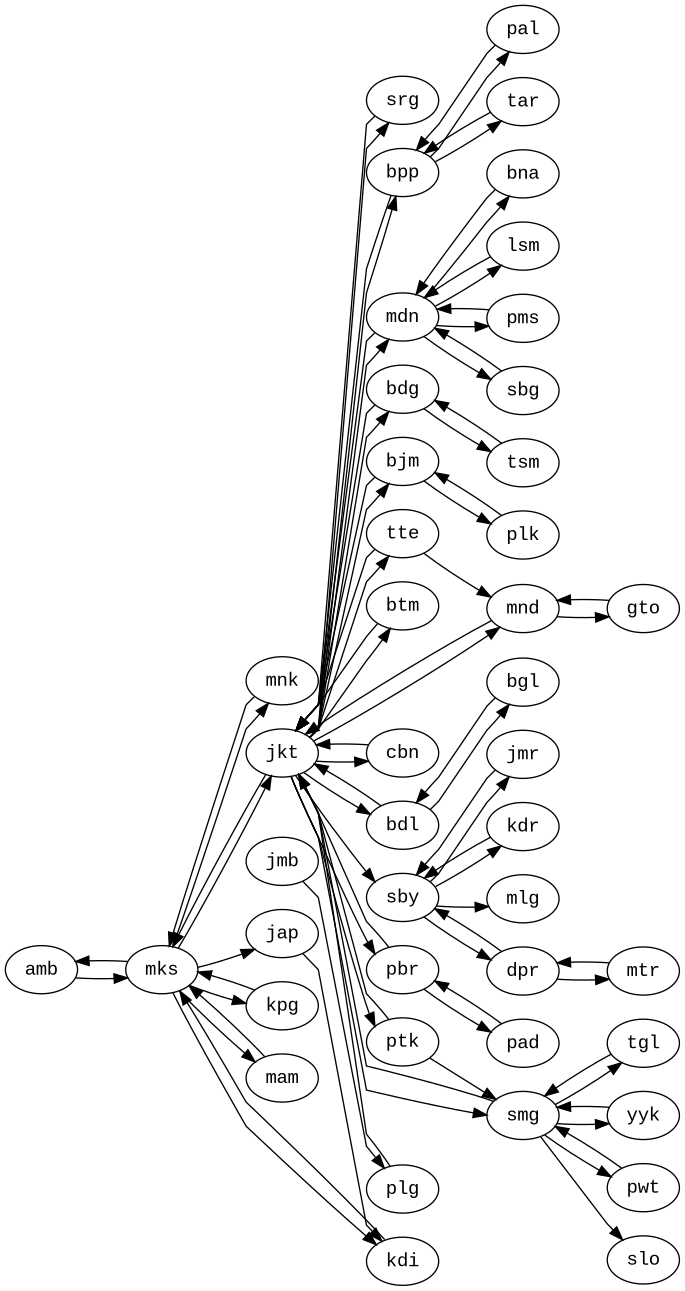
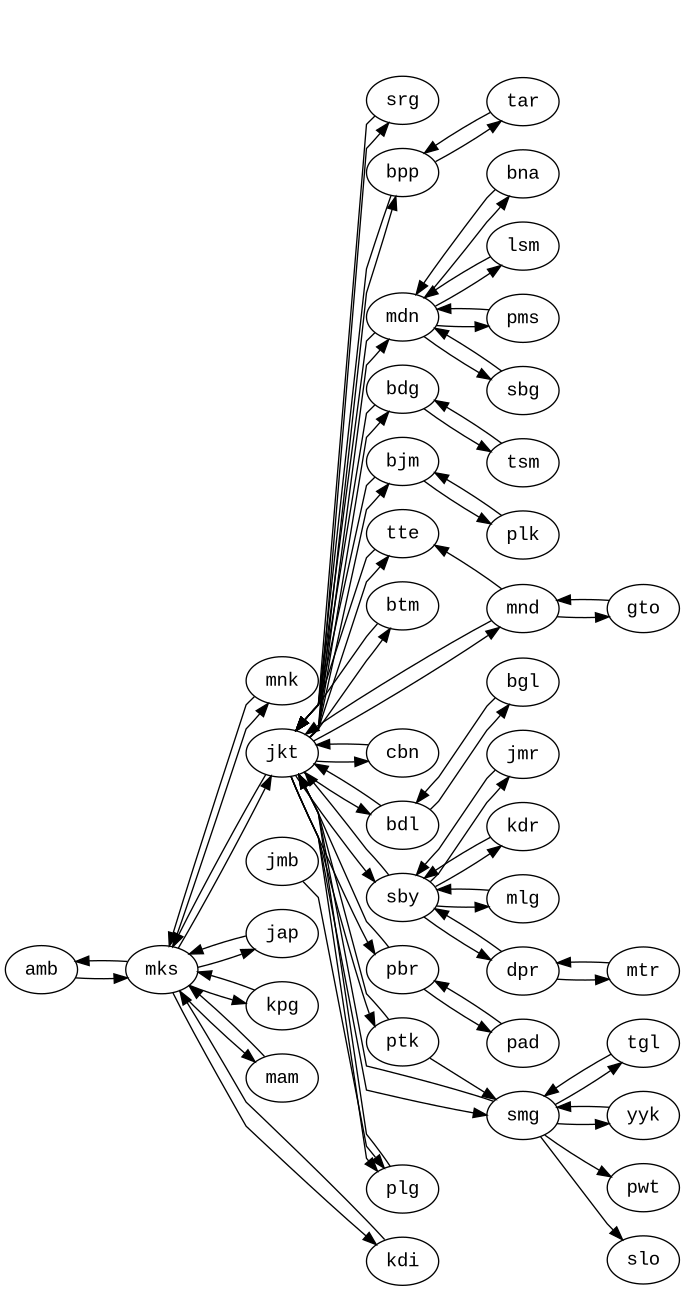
node "pal": removed
edge "tte" -> "mnd": reversed
edge "sby" -> "jkt": added
edge "mlg" -> "sby": added
edge "jkt" -> "plg": added
edge "jap" -> "kdi": now "jap" -> "mks"
edge "pwt" -> "smg": removed
